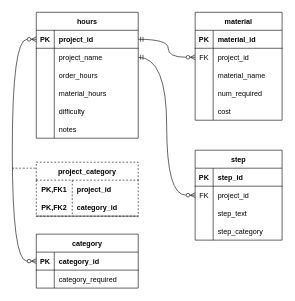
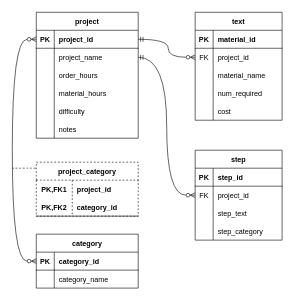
node "hours": label "hours" -> "project"
node "material": label "material" -> "text"
node "category_required": label "category_required" -> "category_name"
